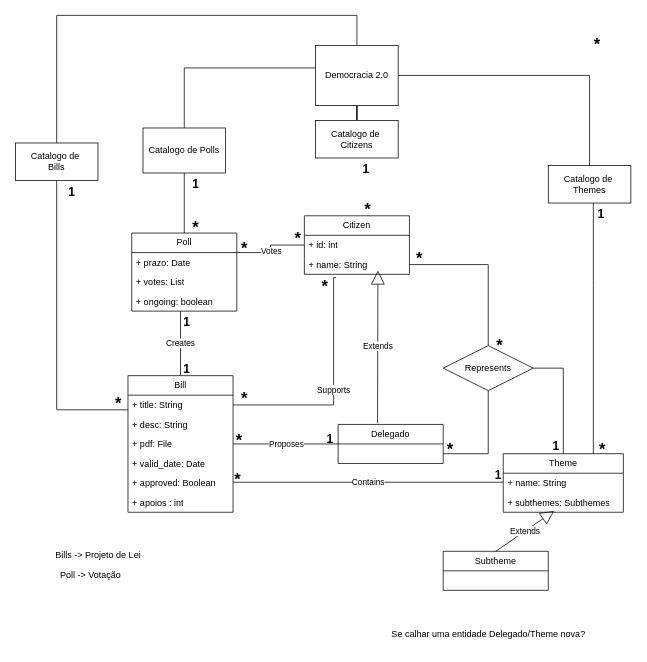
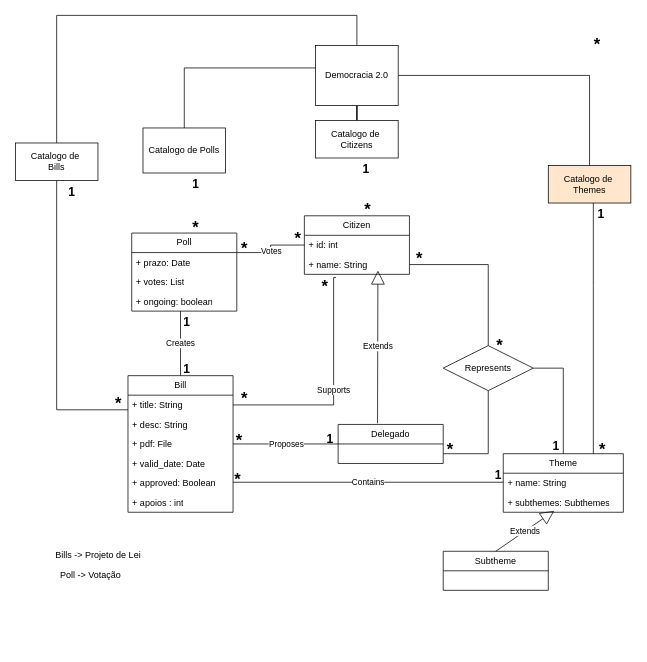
node "Catalogo de Themes": fillcolor #ffffff -> #ffe6cc
edge "Catalogo de Polls" -- "Poll": removed
node "Se calhar uma entidade Delegado/Theme nova?": removed
